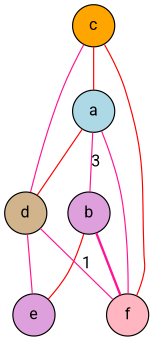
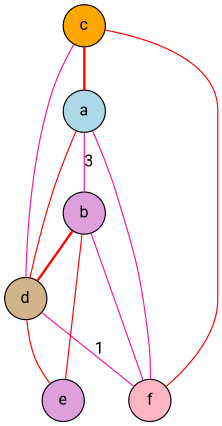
edge "c" -- "a": style solid -> bold
edge "b" -- "d": added
edge "d" -- "e": color deeppink -> red
edge "b" -- "f": style bold -> solid
